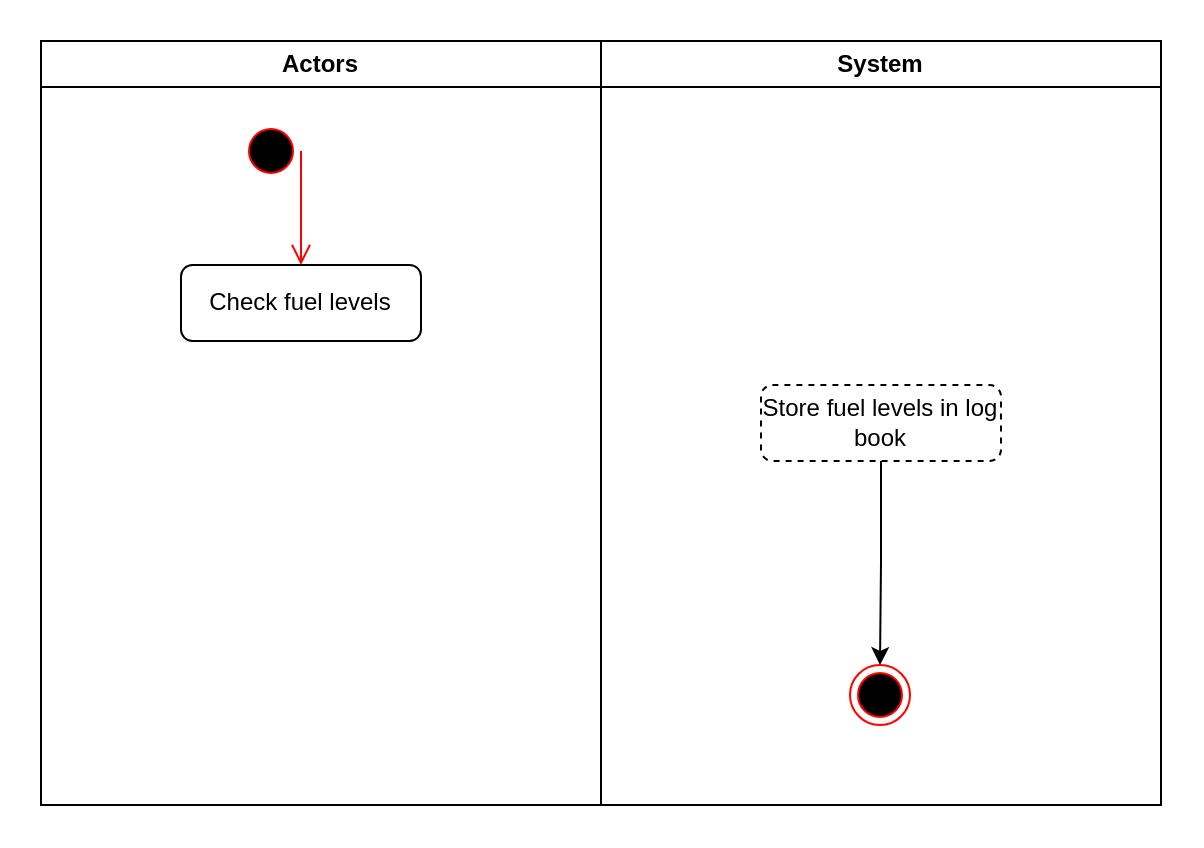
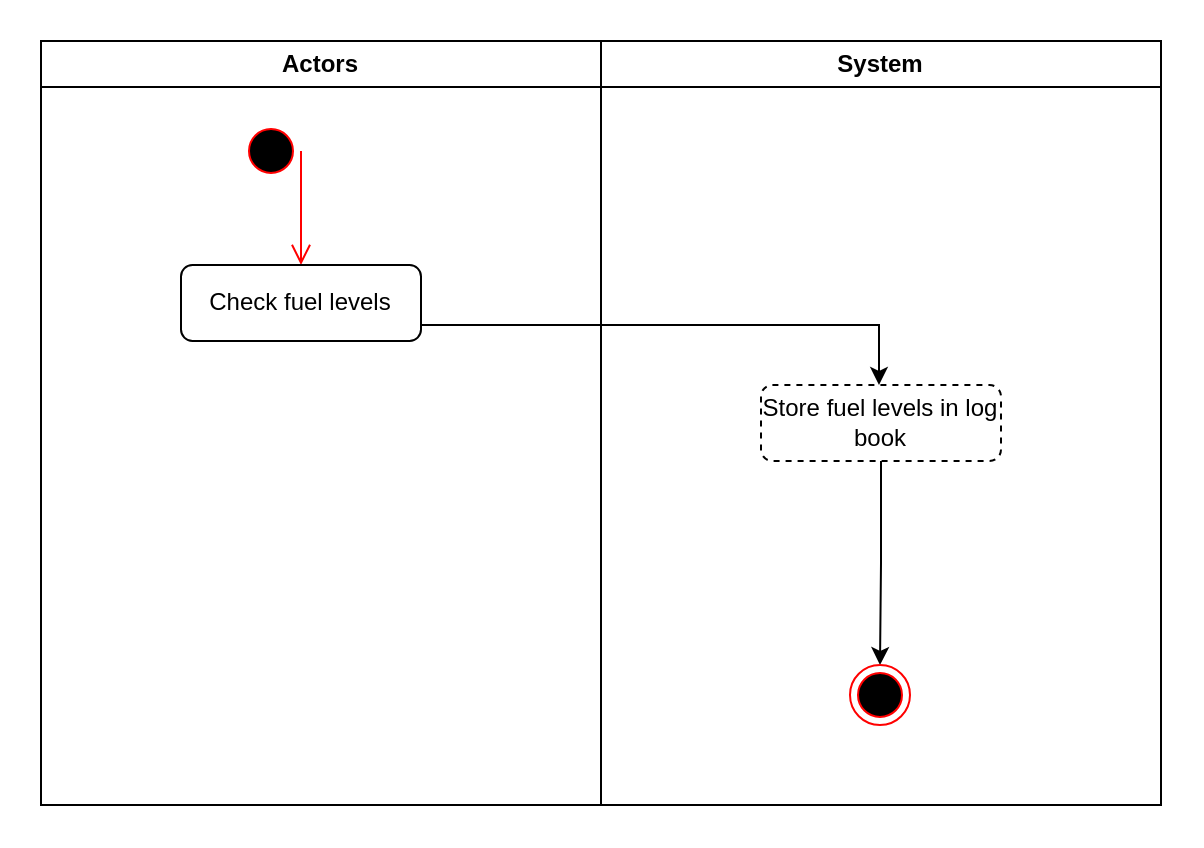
edge "Check fuel levels" -> "Store fuel levels in log book": added
